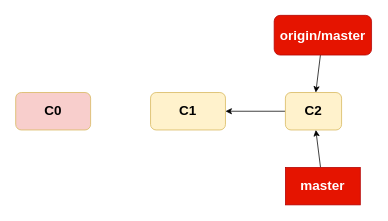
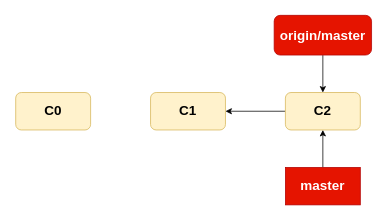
node "C0": fillcolor #f8cecc -> #fff2cc
node "C2": size 56x38 -> 75x38
